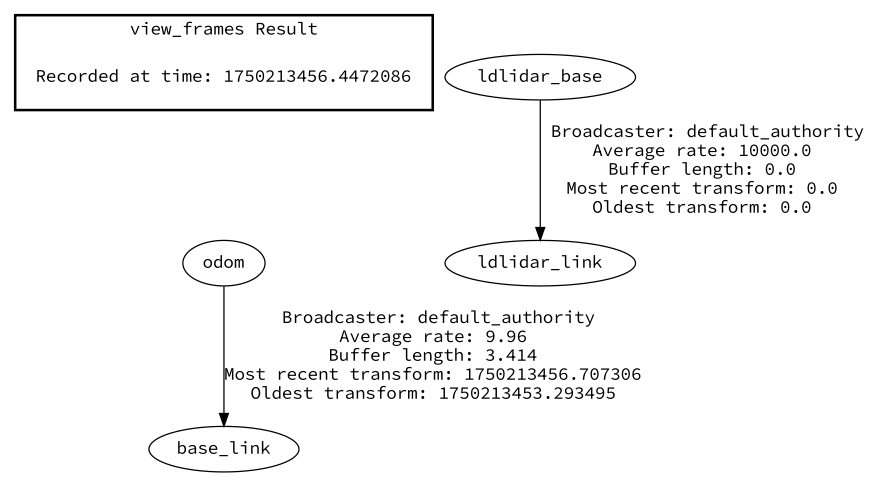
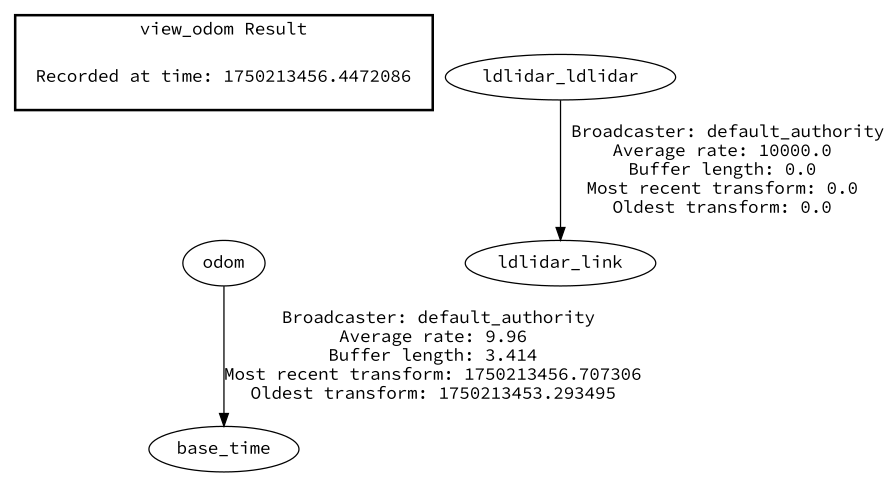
cluster "view_frames Result": label "view_frames Result" -> "view_odom Result"
node "ldlidar_base": label "ldlidar_base" -> "ldlidar_ldlidar"
node "base_link": label "base_link" -> "base_time"
